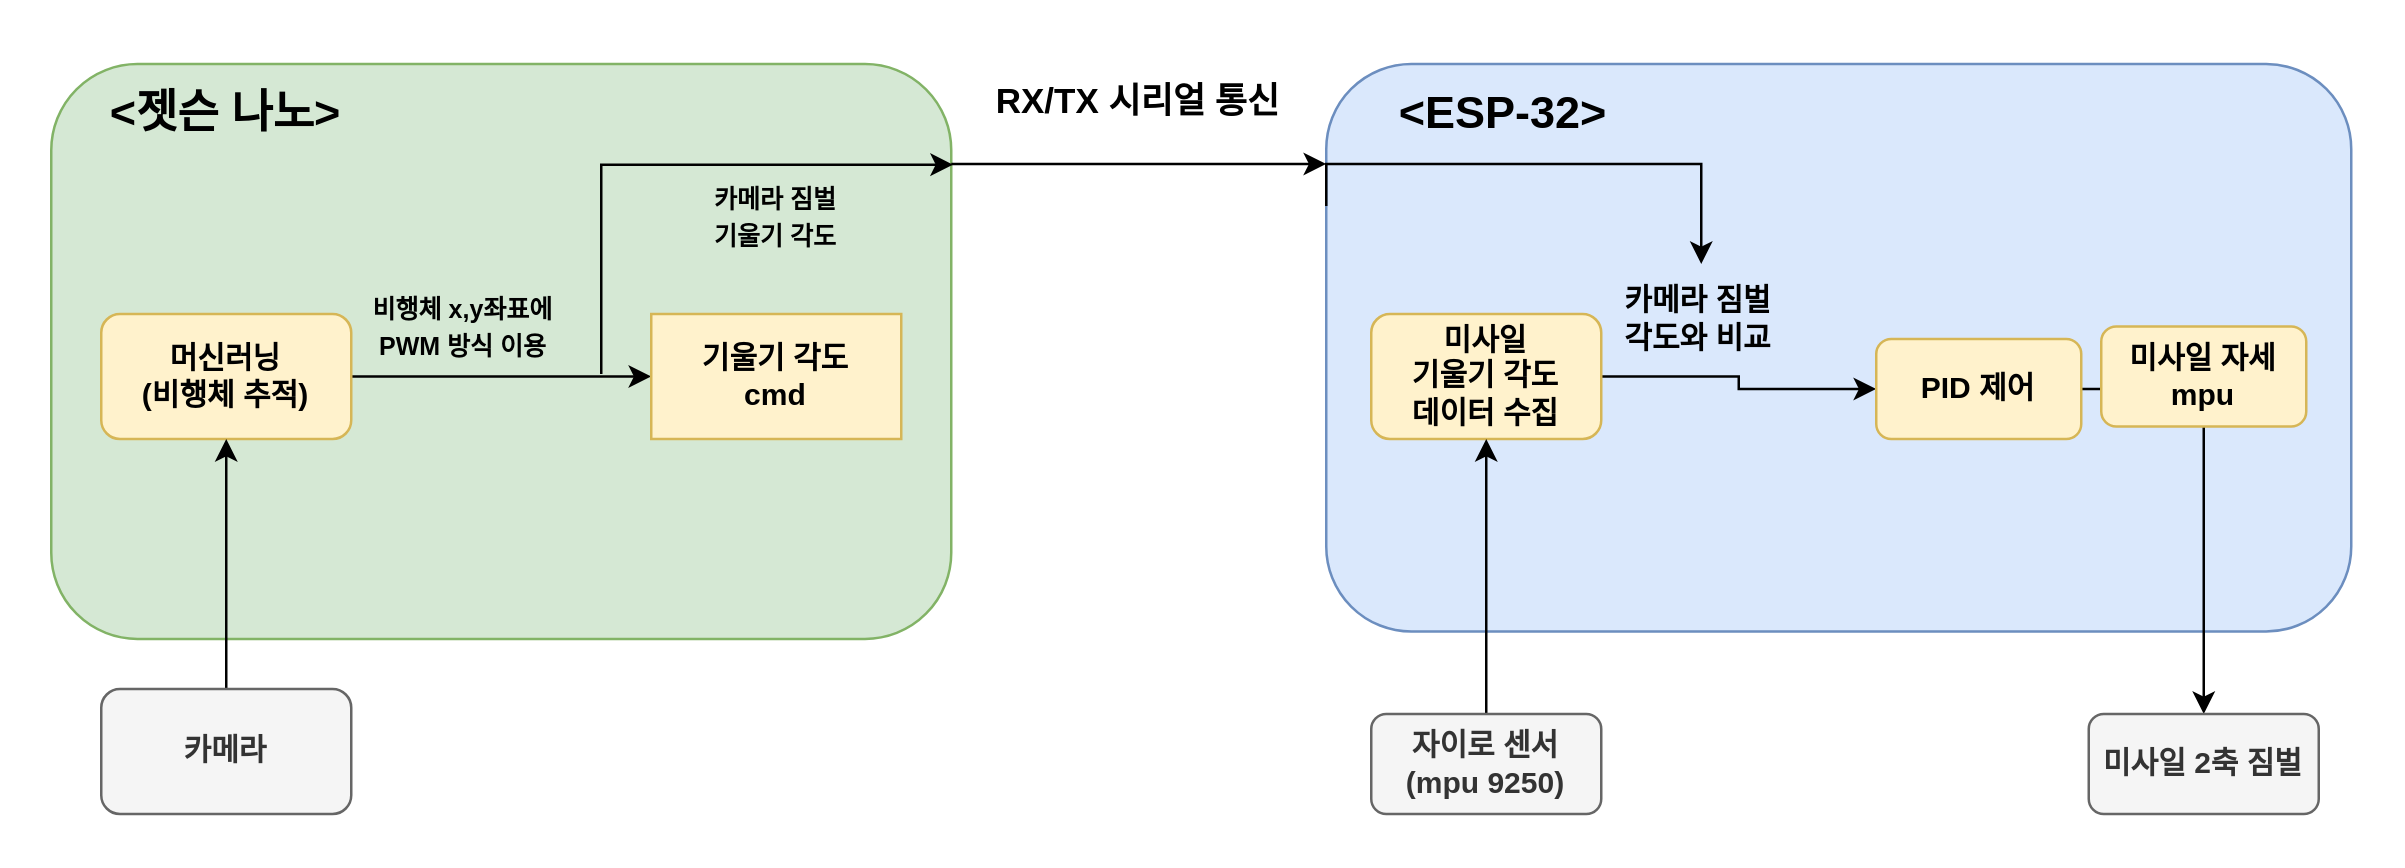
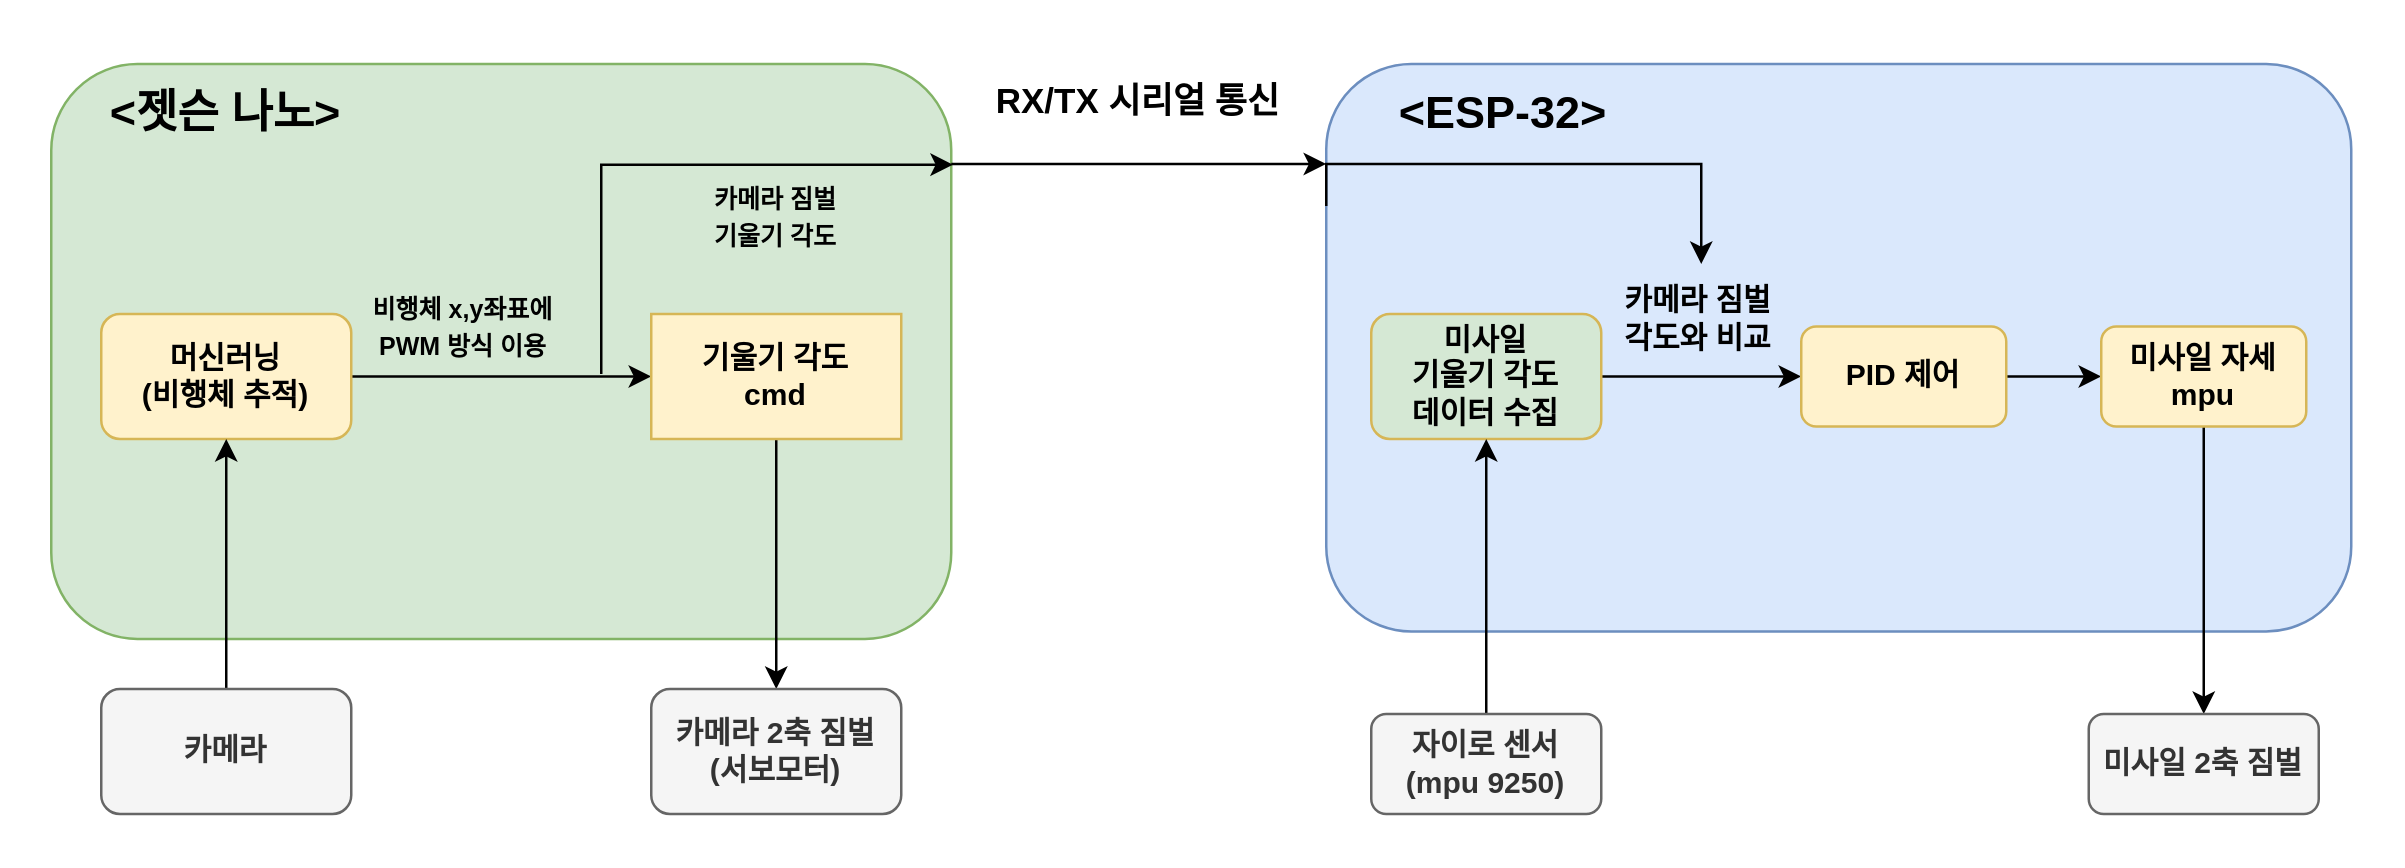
node "미사일 기울기 각도 데이터 수집": fillcolor #fff2cc -> #d5e8d4
node "PID 제어": moved (1979, 389) -> (1904, 376)
edge "기울기 각도 cmd" -> "카메라 2축 짐벌 (서보모터)": added
node "카메라 2축 짐벌 (서보모터)": added
